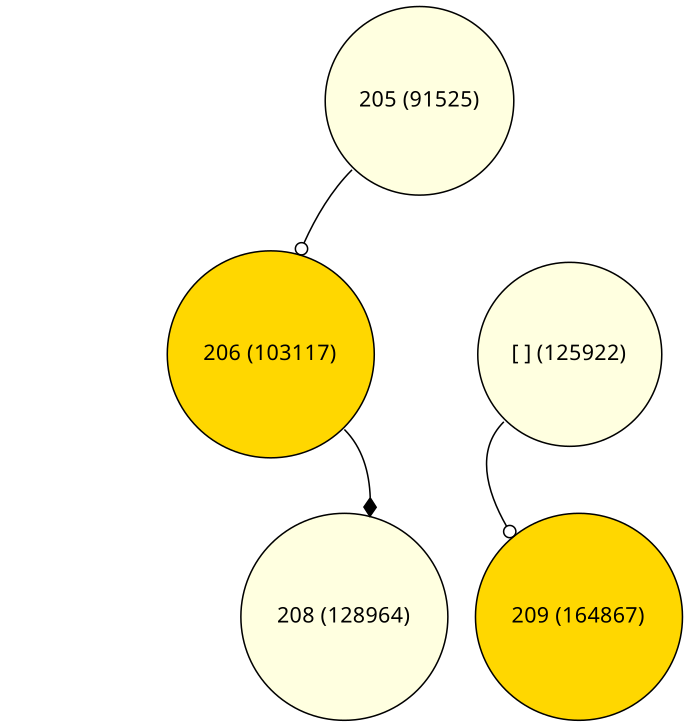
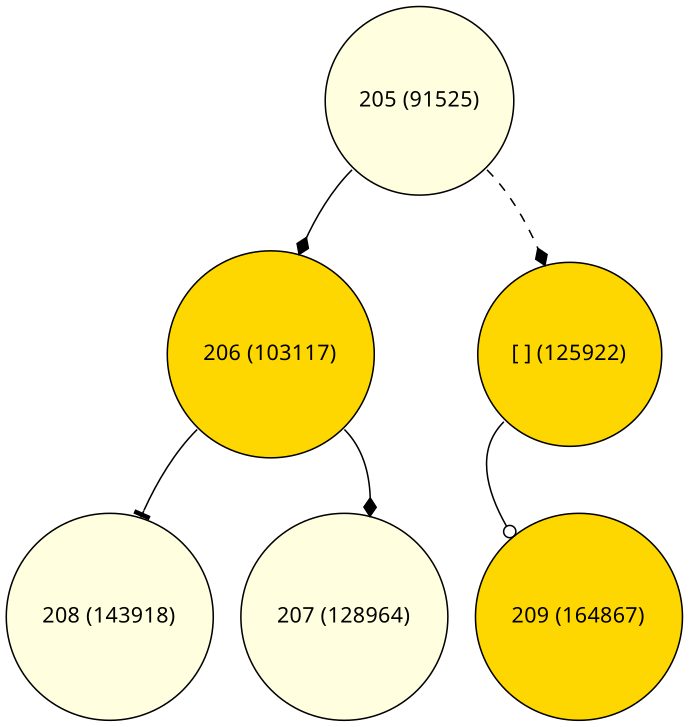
edge "205 (91525)" -> "206 (103117)": arrowhead odot -> diamond
edge "205 (91525)" -> "[ ] (125922)": added
node "[ ] (125922)": fillcolor lightyellow -> gold
node "208 (143918)": added
node "208 (128964)": label "208 (128964)" -> "207 (128964)"
